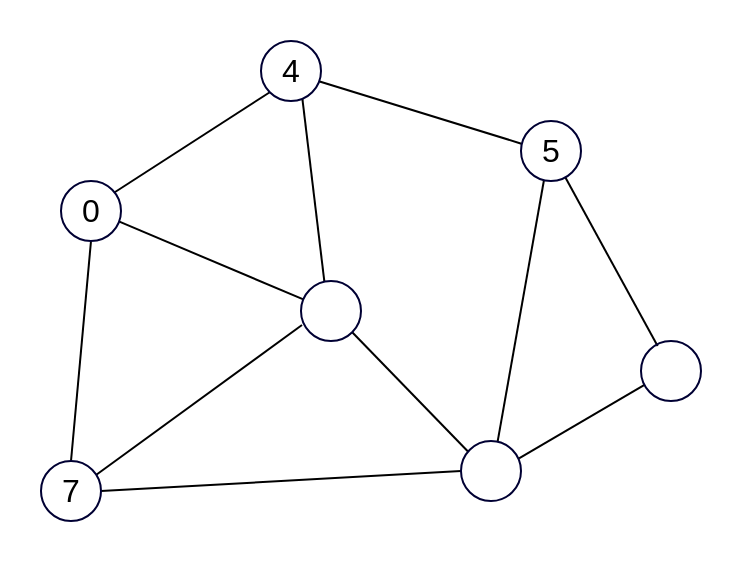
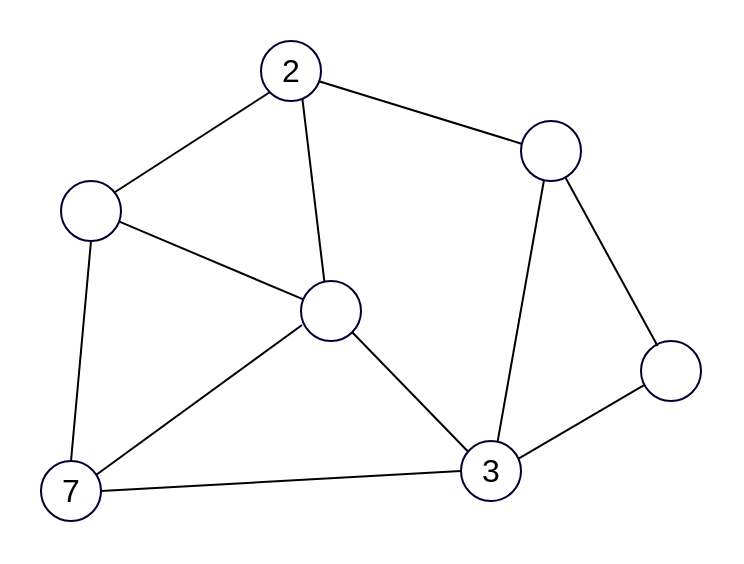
node "4": label "4" -> "2"
node "5": removed
node "0": removed
node "3": added
